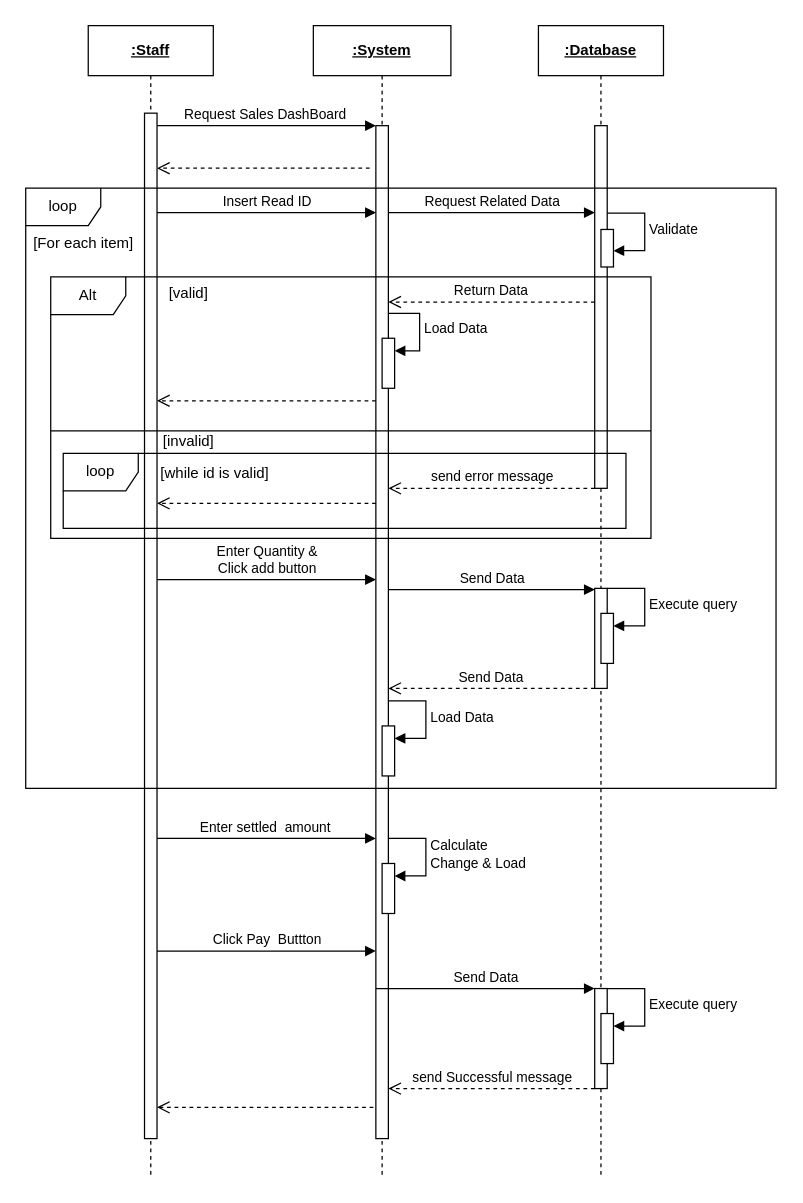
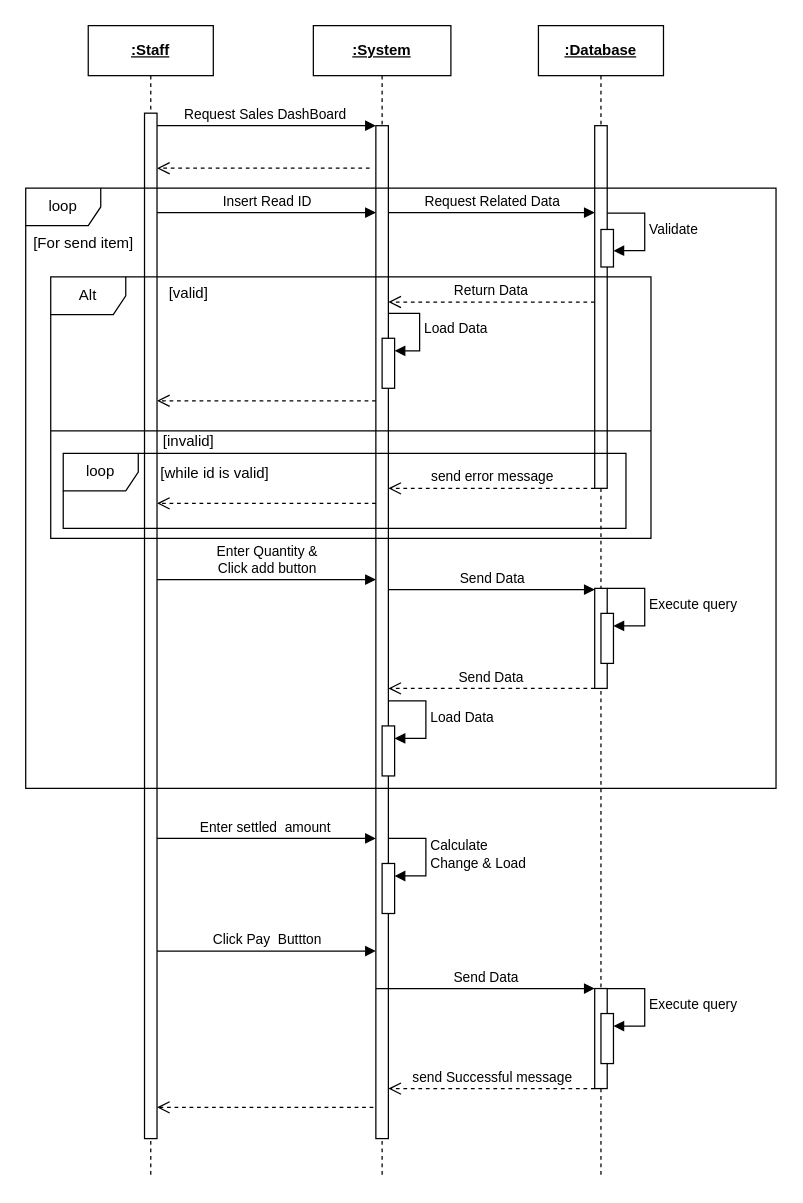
node "[For each item]": label "[For each item]" -> "[For send item]"
